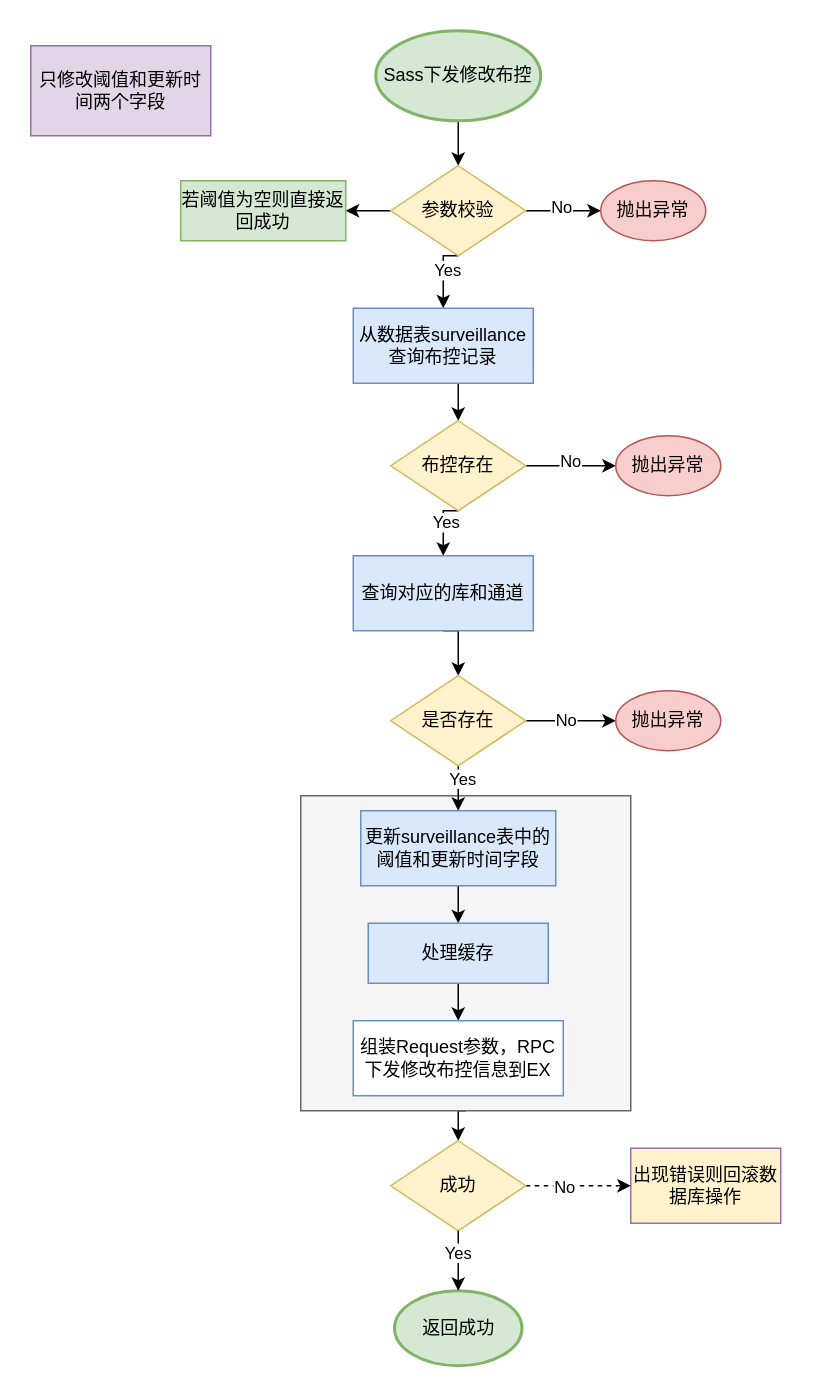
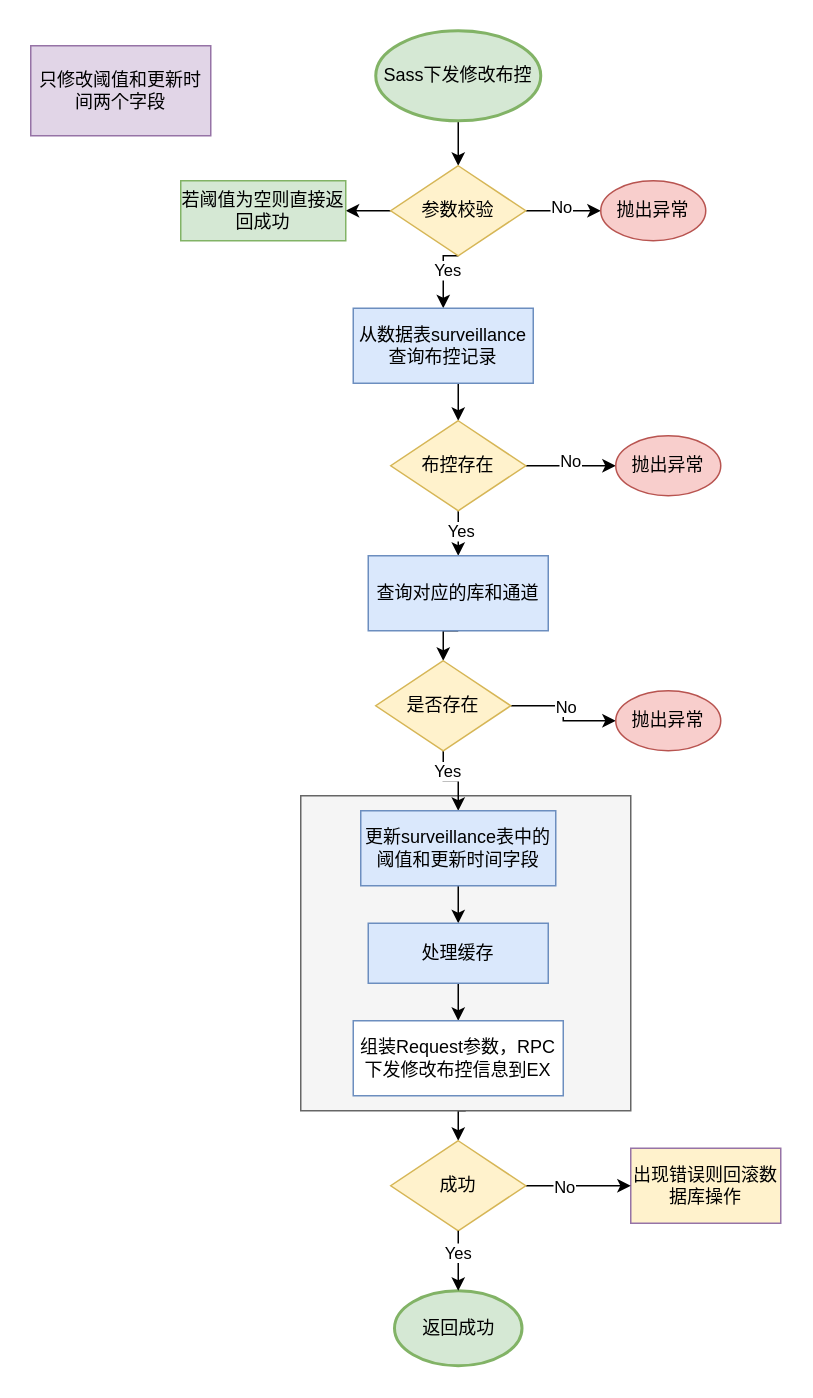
node "查询对应的库和通道": moved (443, 593) -> (458, 593)
node "是否存在": moved (458, 721) -> (443, 706)
edge "成功" -> "出现错误则回滚数据库操作": style dashed -> solid
